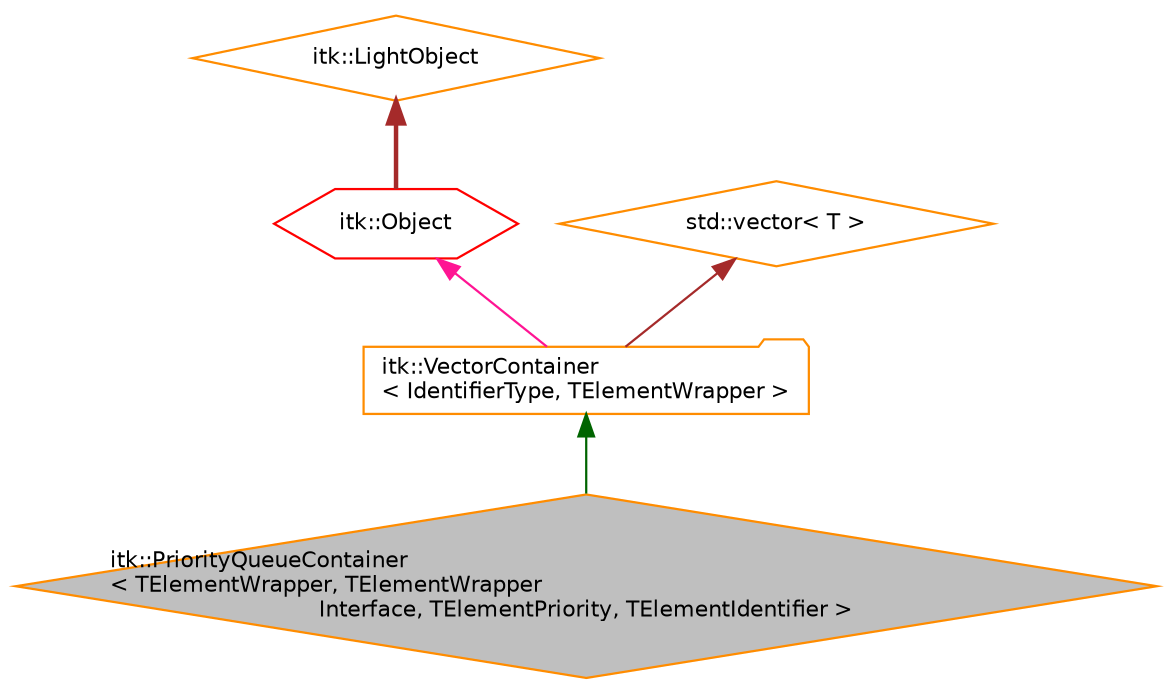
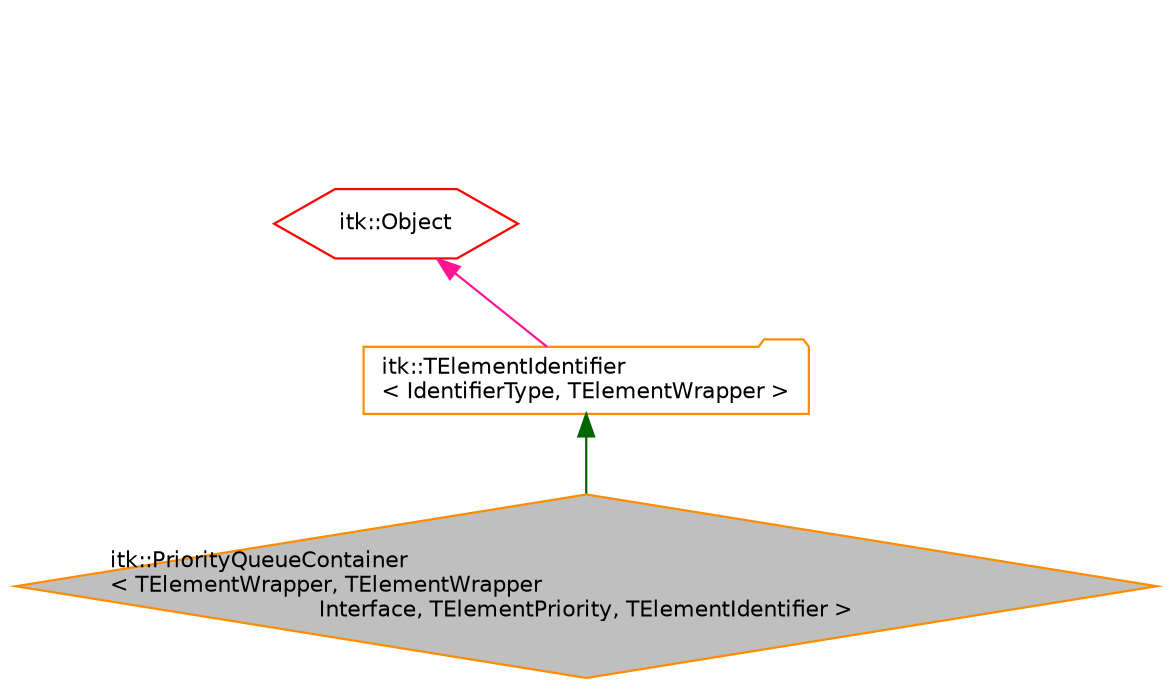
node "itk::LightObject": removed
node "std::vector< T >": removed
node "itk::VectorContainer < IdentifierType, TElementWrapper >": label "itk::VectorContainer < IdentifierType, TElementWrapper >" -> "itk::TElementIdentifier < IdentifierType, TElementWrapper >"
